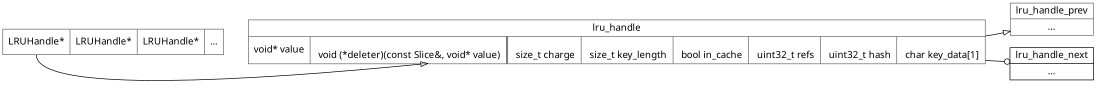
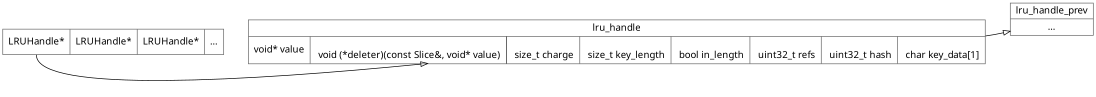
node "lru_handle": text "bool in_cache" -> "bool in_length"
node "lru_handle_next": removed
